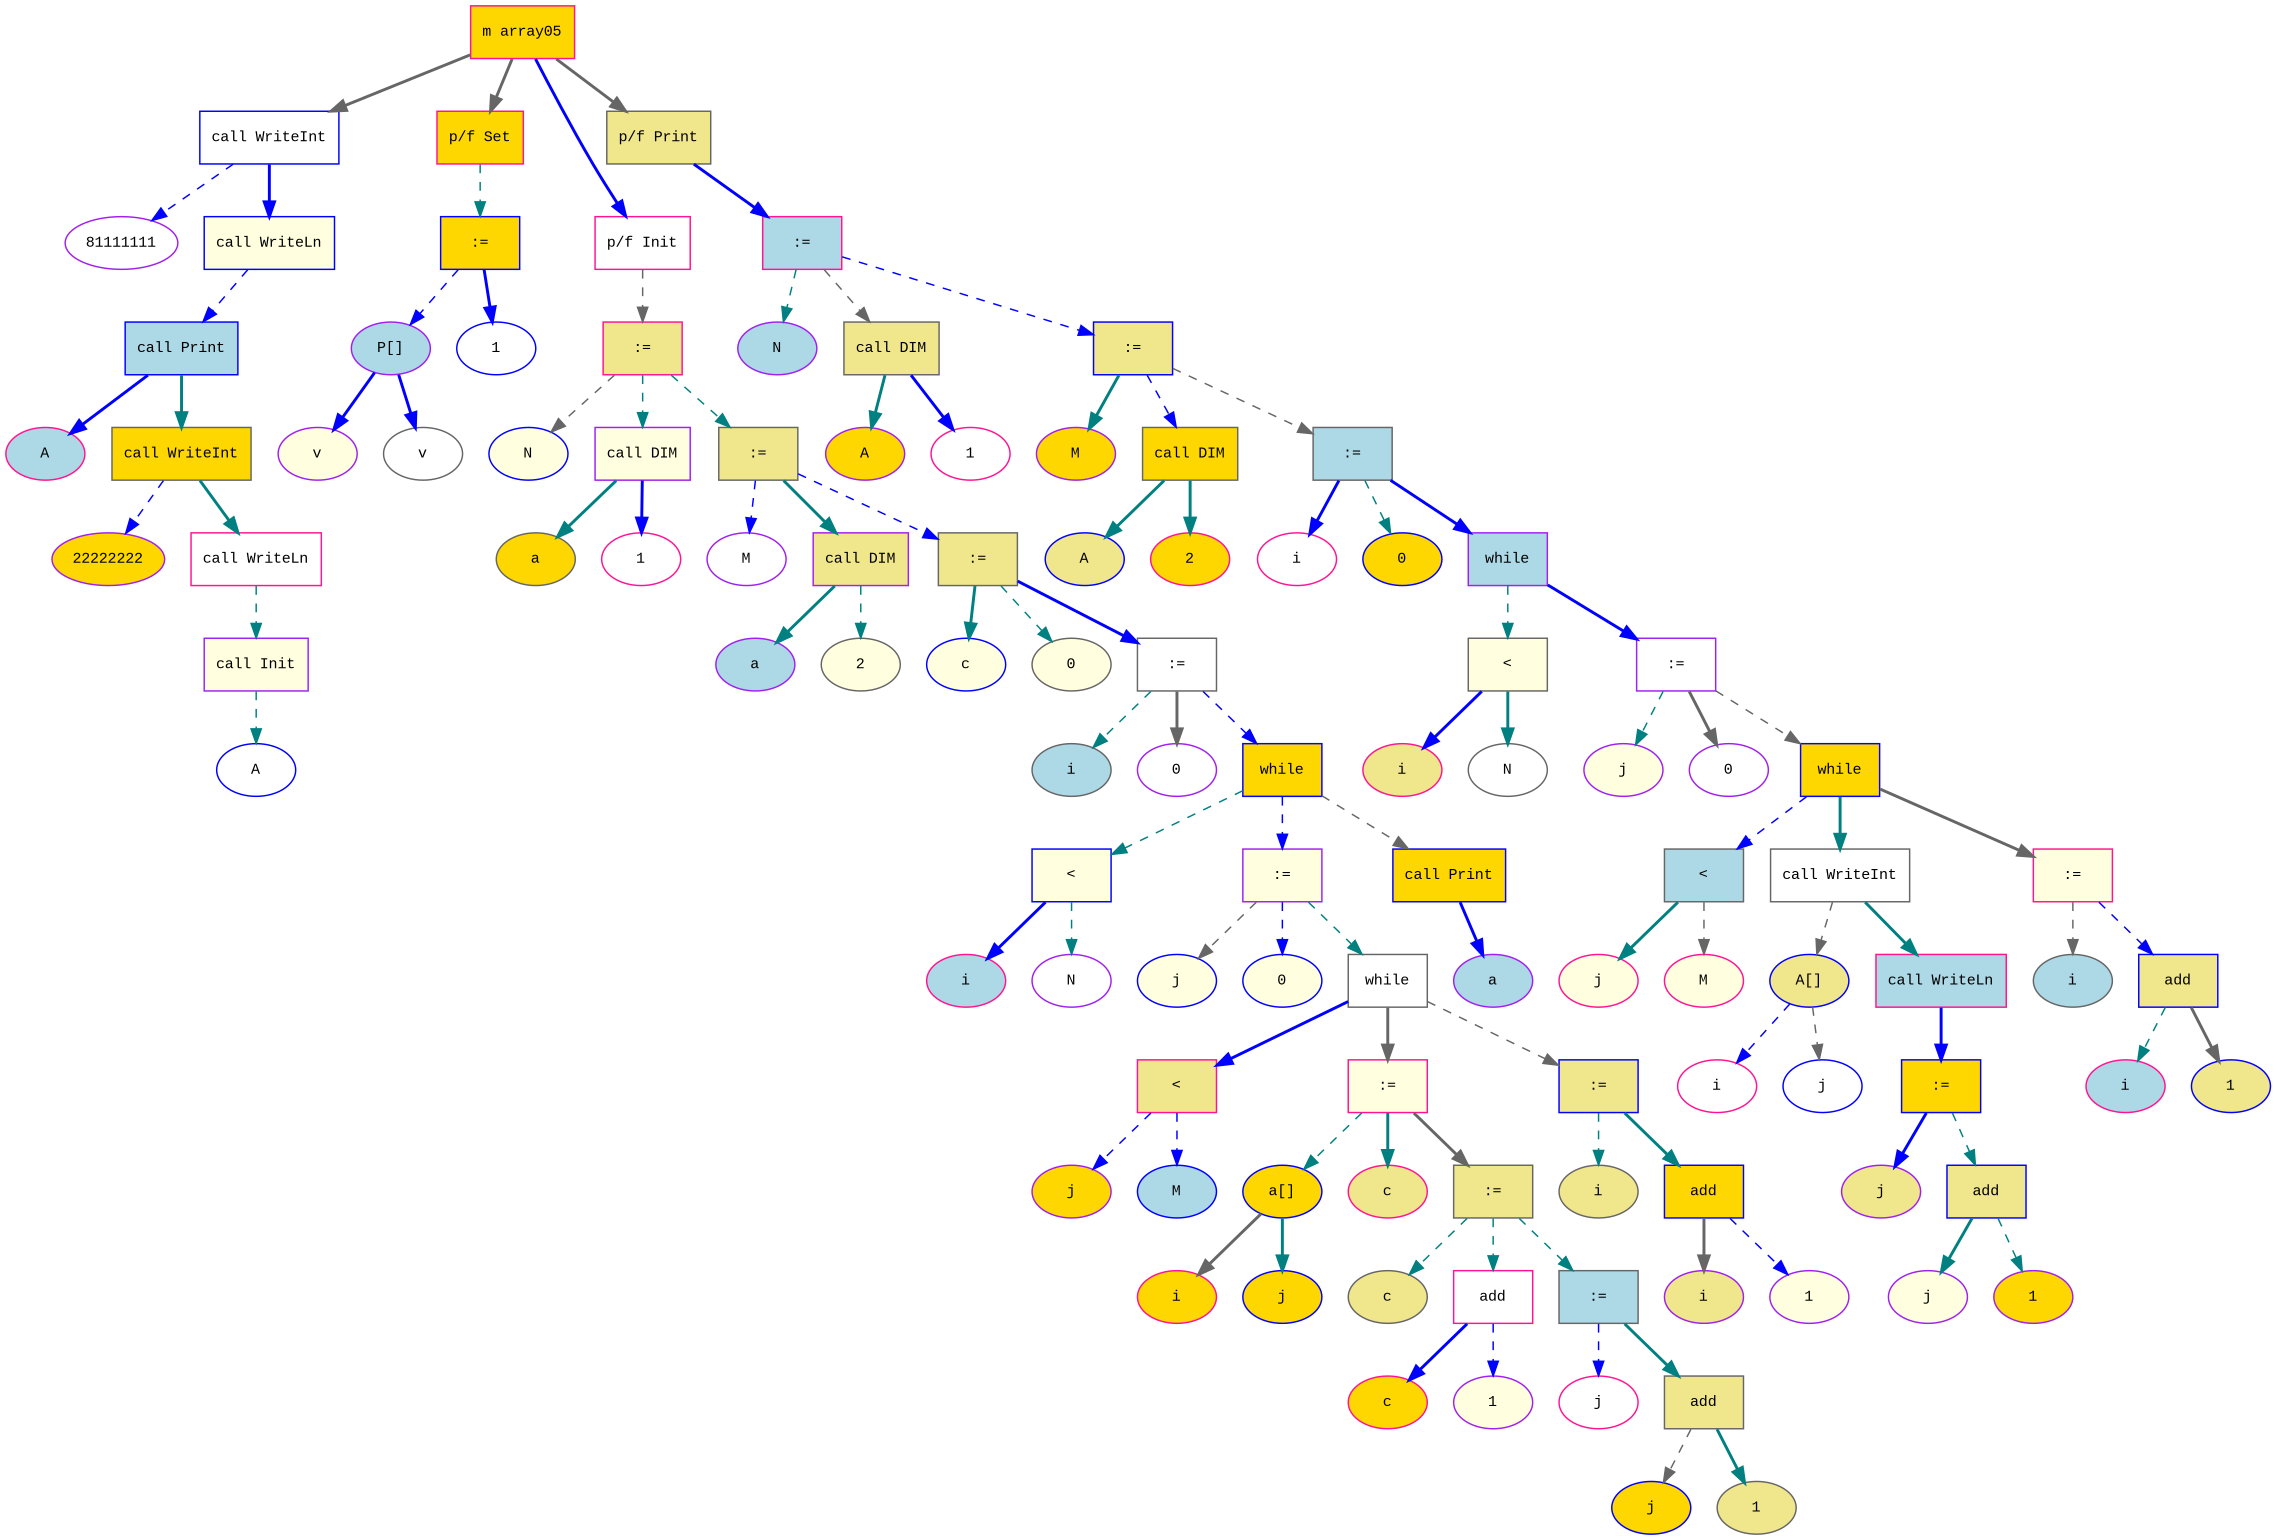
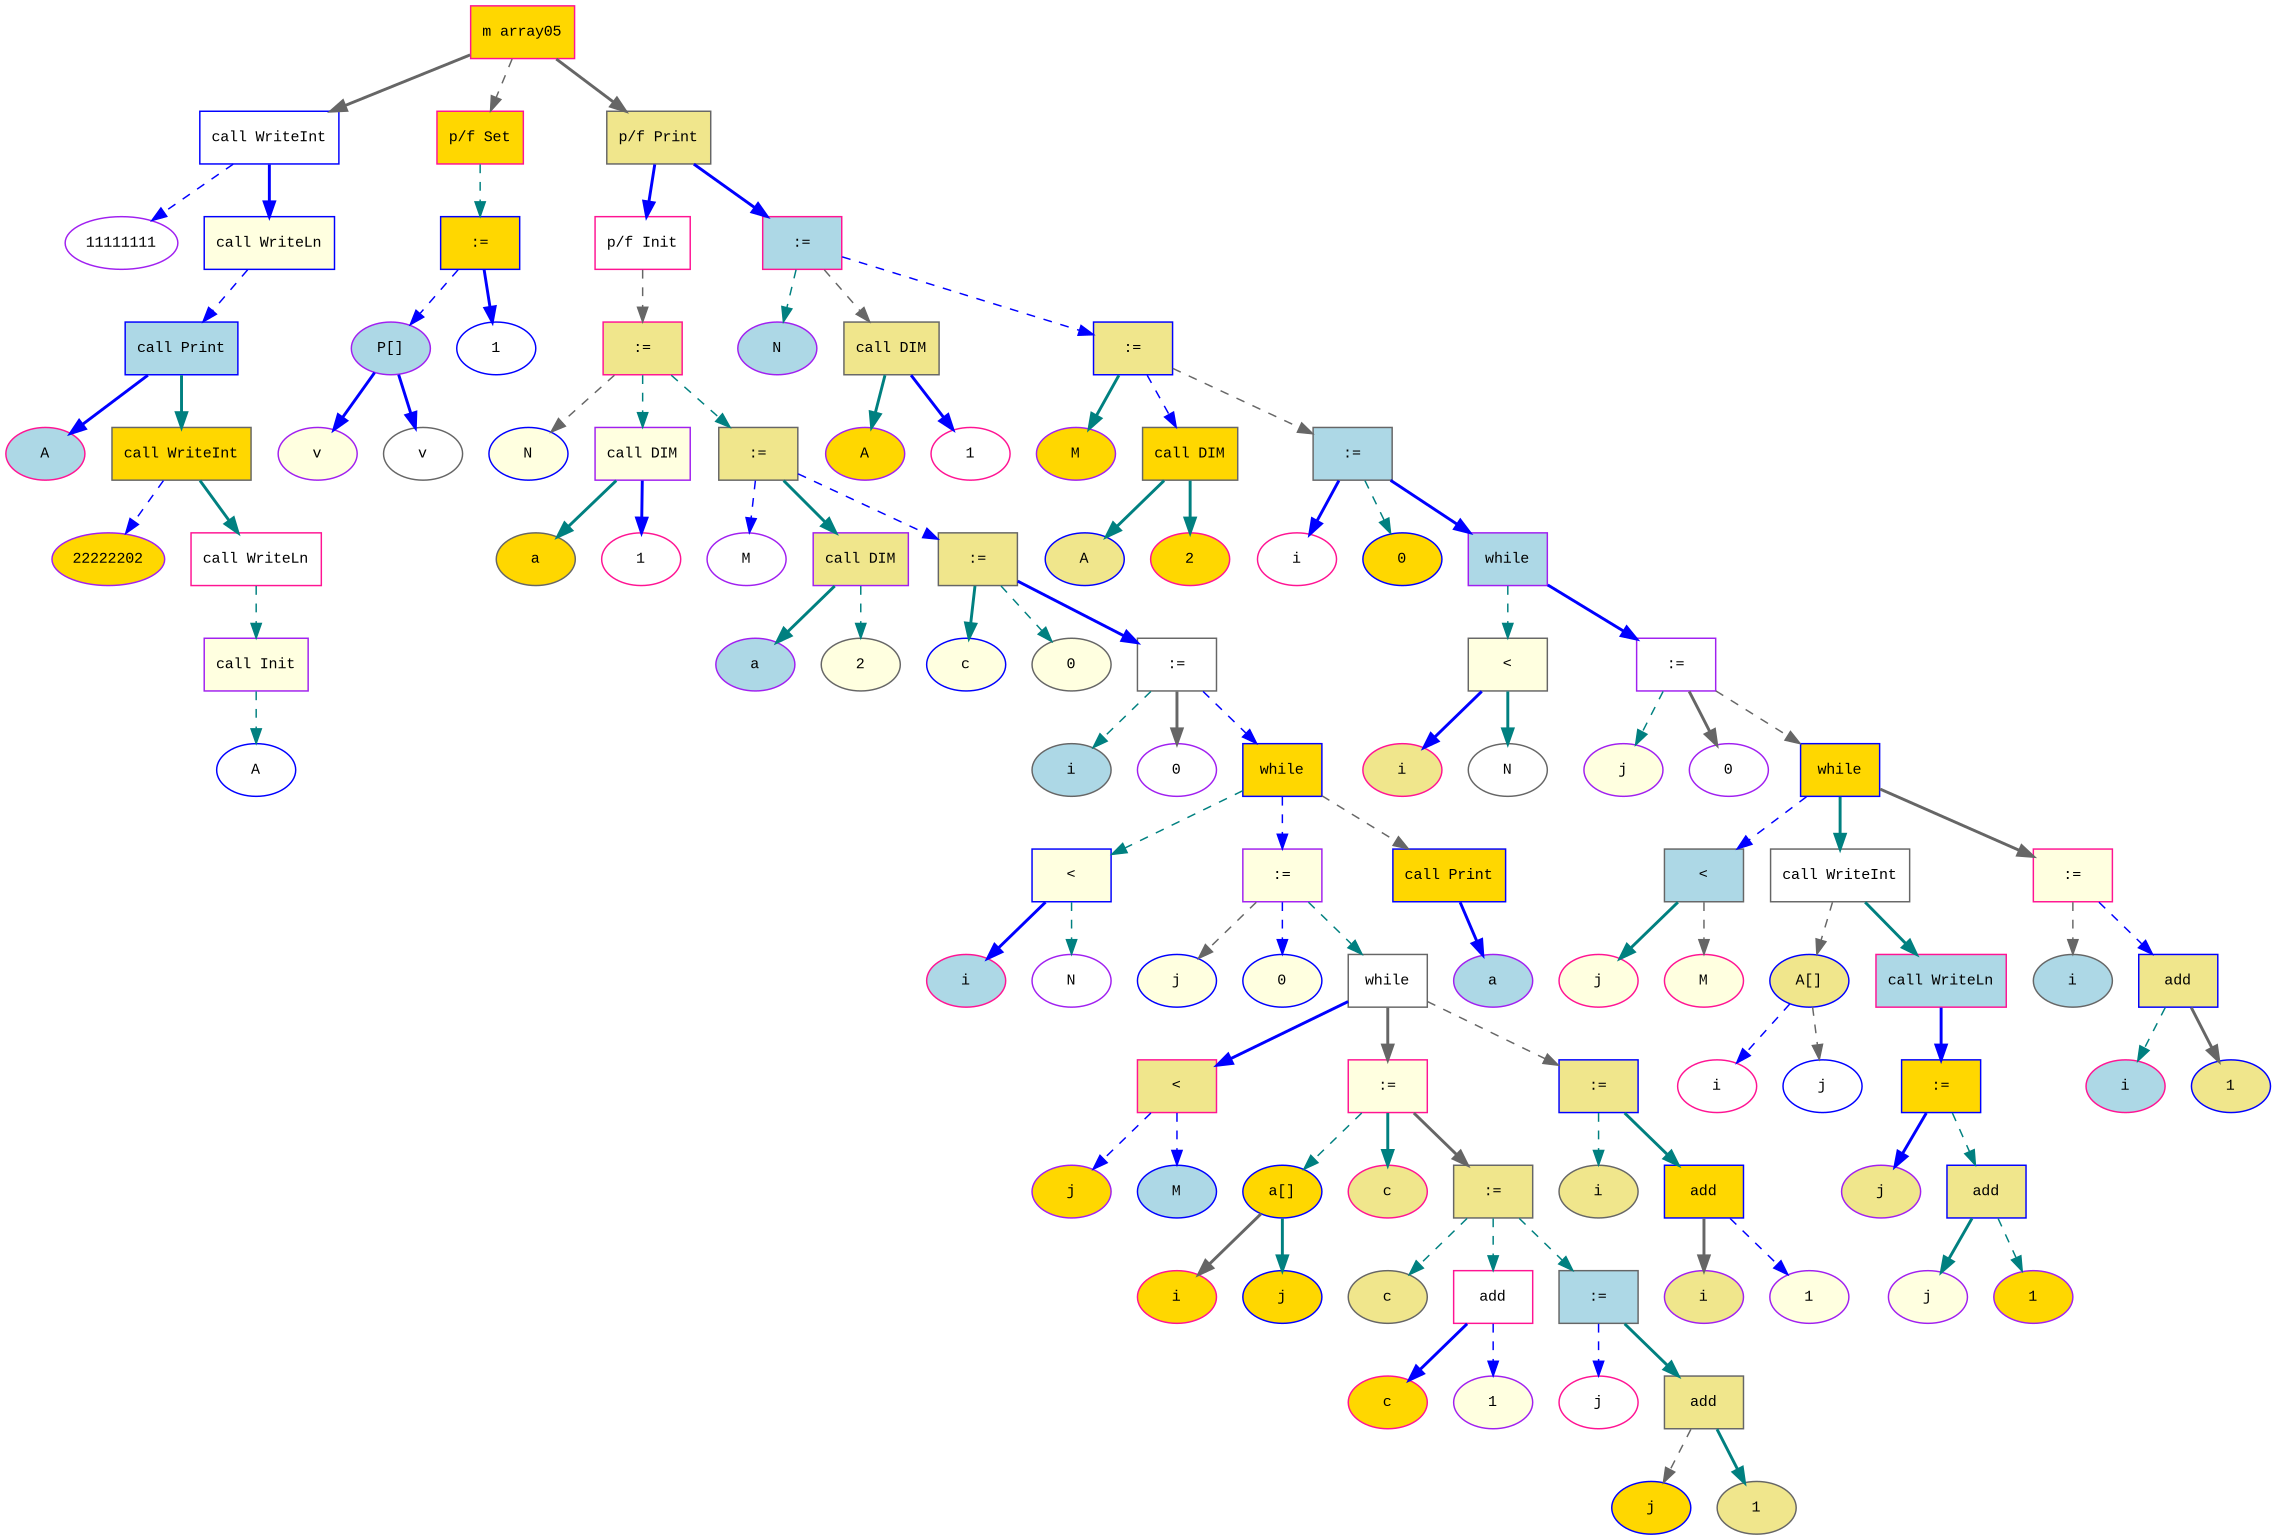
edge "m array05" -> "p/f Set": style bold -> dashed
edge "m array05" -> "p/f Init": now "p/f Print" -> "p/f Init"
node "81111111": label "81111111" -> "11111111"
node "22222222": label "22222222" -> "22222202"
